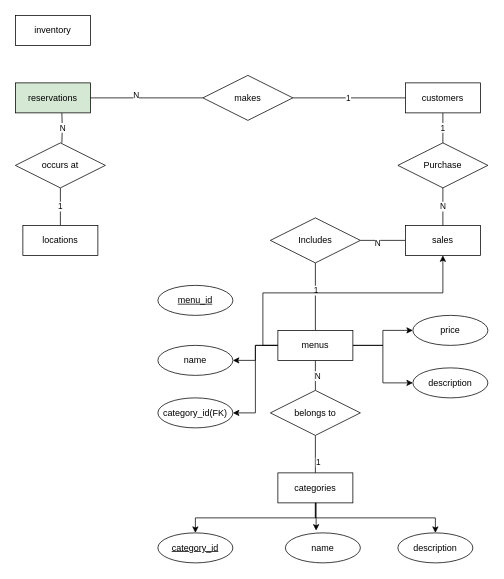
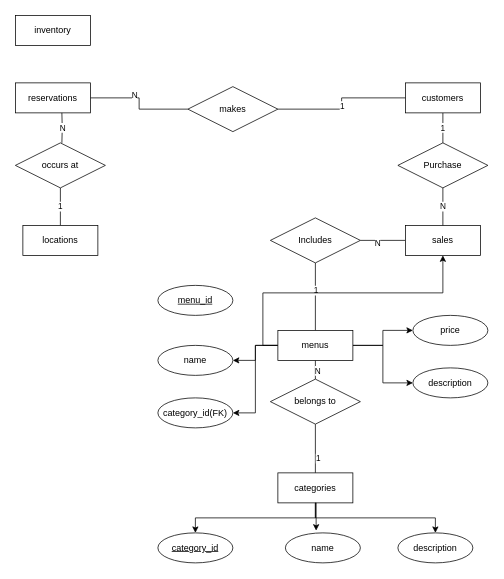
node "reservations": fillcolor #d5e8d4 -> #ffffff
node "makes": moved (248, 98) -> (233, 109)
node "belongs to": moved (315, 413) -> (315, 402)
